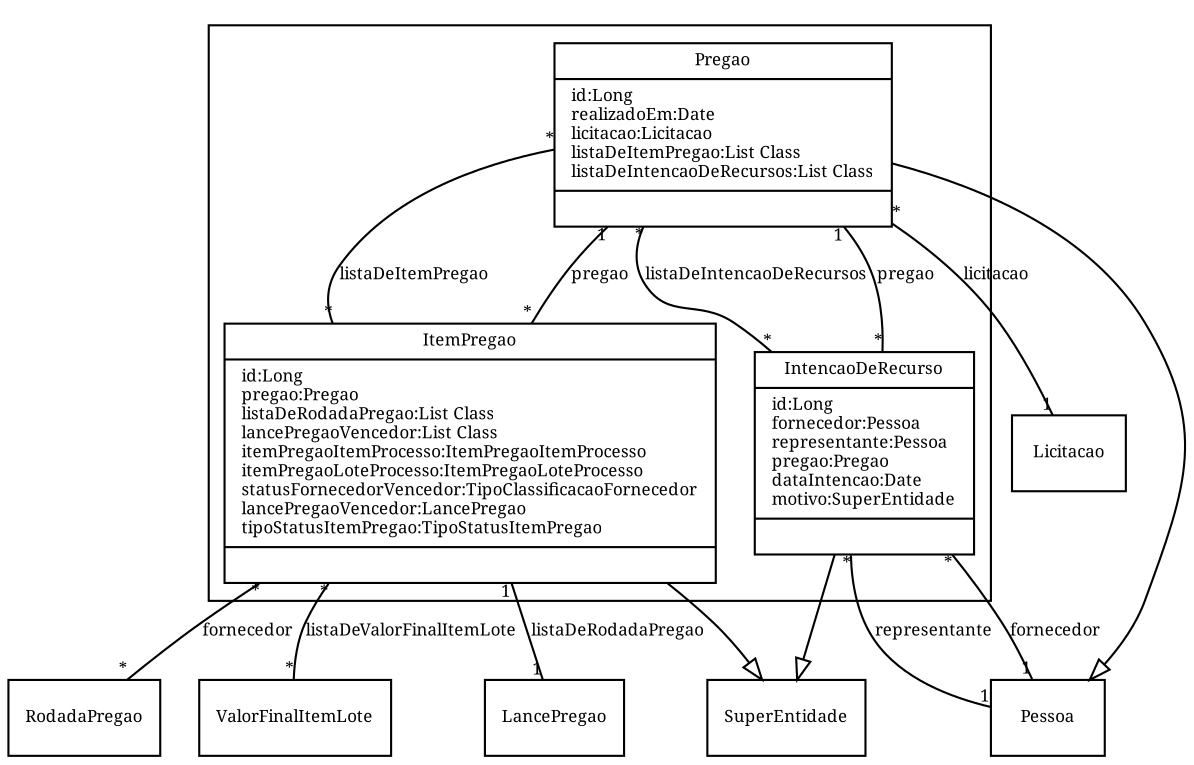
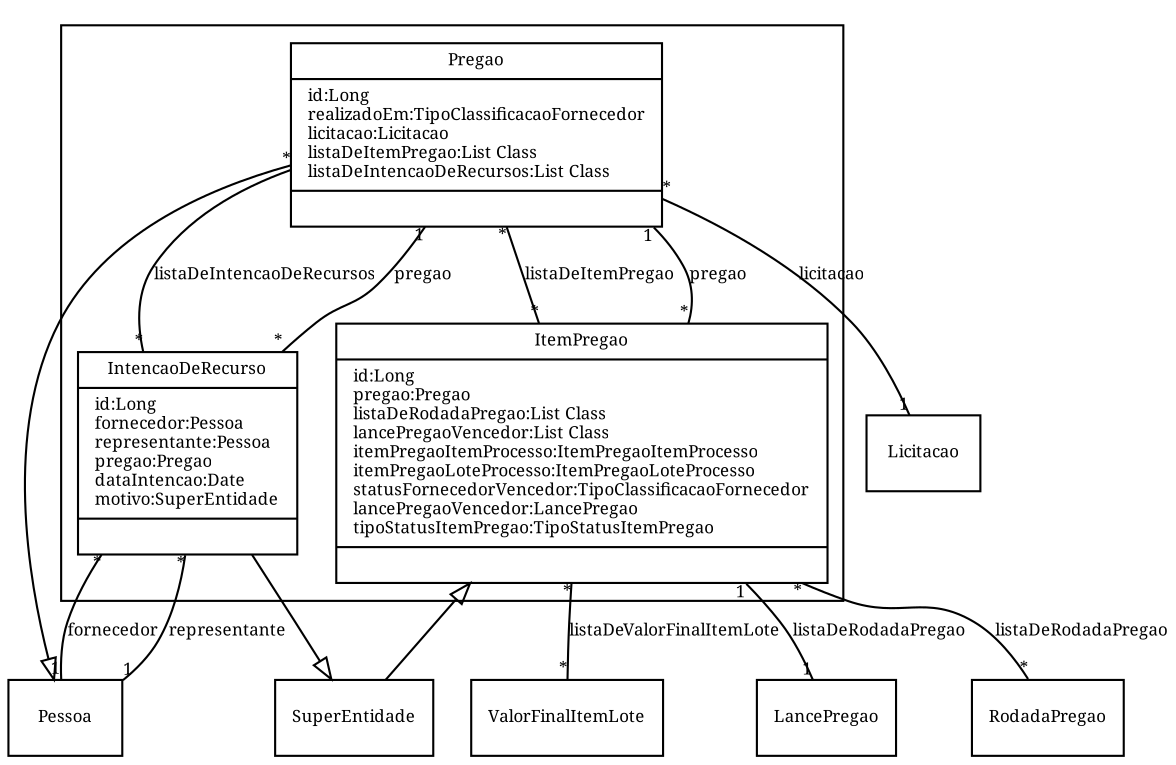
node "Pregao": text "realizadoEm:Date" -> "realizadoEm:TipoClassificacaoFornecedor"
edge "ItemPregao" -> "SuperEntidade": reversed
edge "ItemPregao" -- "RodadaPregao": label "fornecedor" -> "listaDeRodadaPregao"
